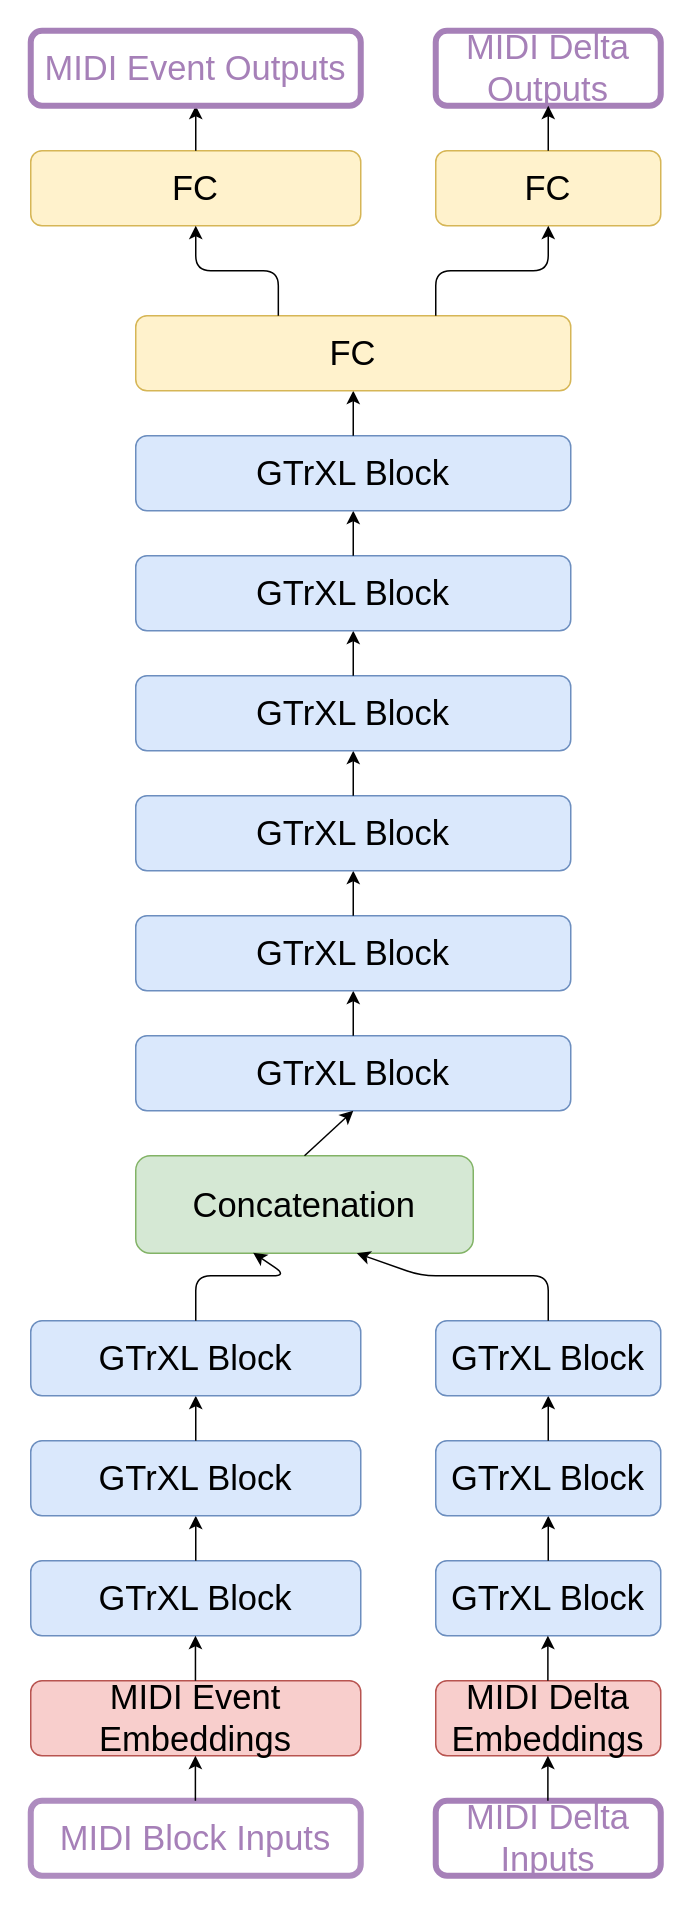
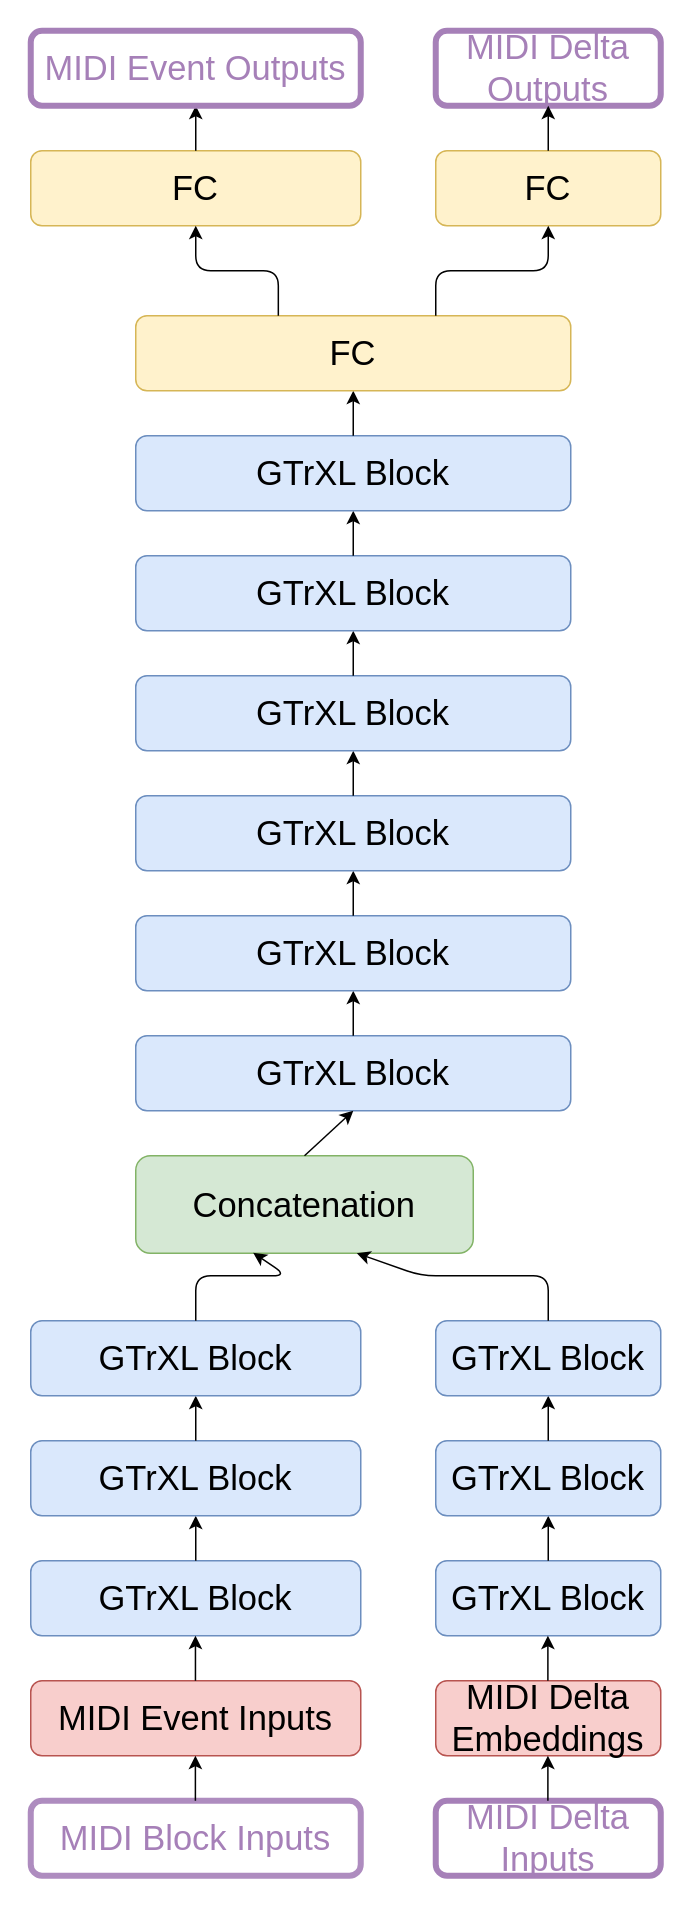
node "MIDI Event Embeddings": label "MIDI Event Embeddings" -> "MIDI Event Inputs"
